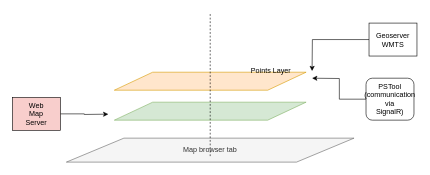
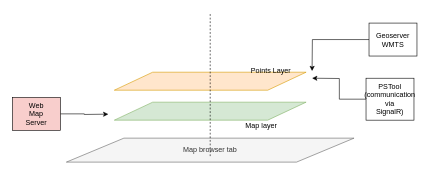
node "PSTool (communication via SignalR)": shape rounded rectangle -> rectangle
node "Map layer": added
